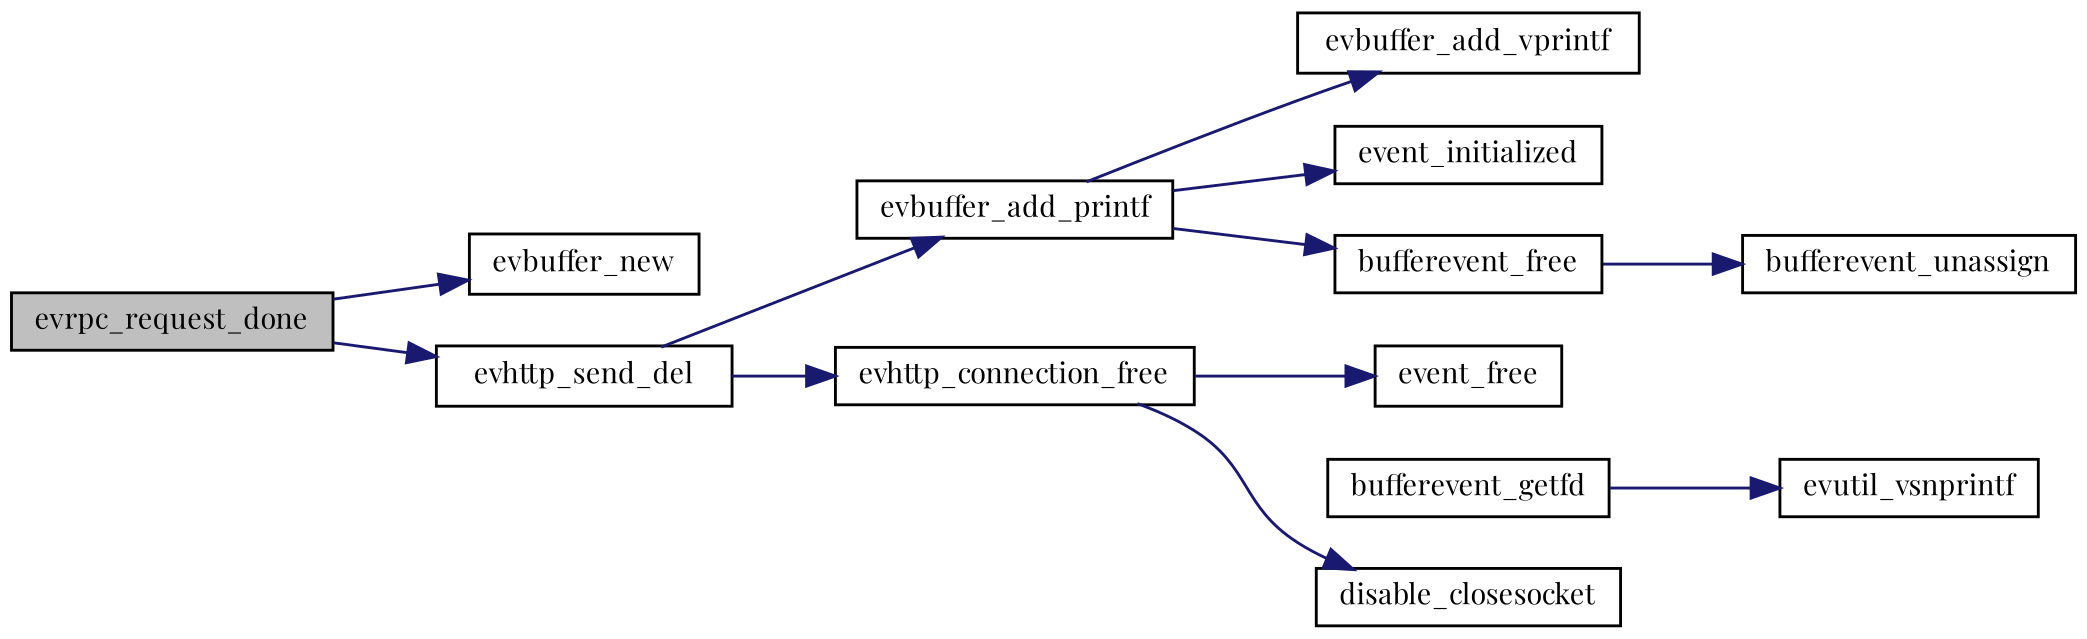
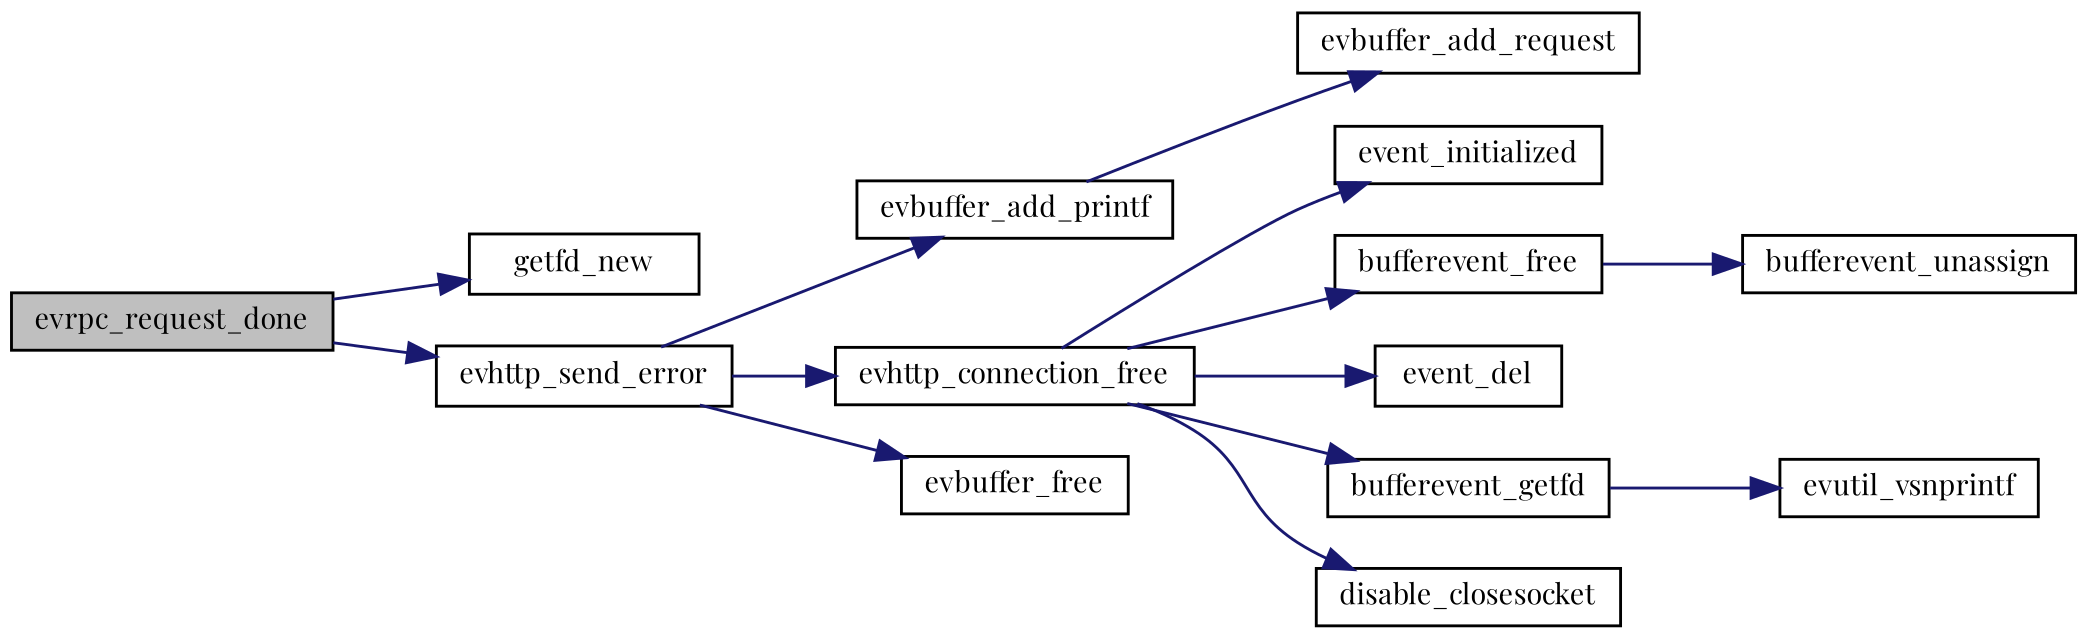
node "evbuffer_add_vprintf": label "evbuffer_add_vprintf" -> "evbuffer_add_request"
edge "evbuffer_add_printf" -> "event_initialized": now "evhttp_connection_free" -> "event_initialized"
edge "evbuffer_add_printf" -> "bufferevent_free": now "evhttp_connection_free" -> "bufferevent_free"
node "evbuffer_new": label "evbuffer_new" -> "getfd_new"
node "evhttp_send_del": label "evhttp_send_del" -> "evhttp_send_error"
node "event_free": label "event_free" -> "event_del"
edge "evhttp_connection_free" -> "bufferevent_getfd": added
node "evbuffer_free": added
